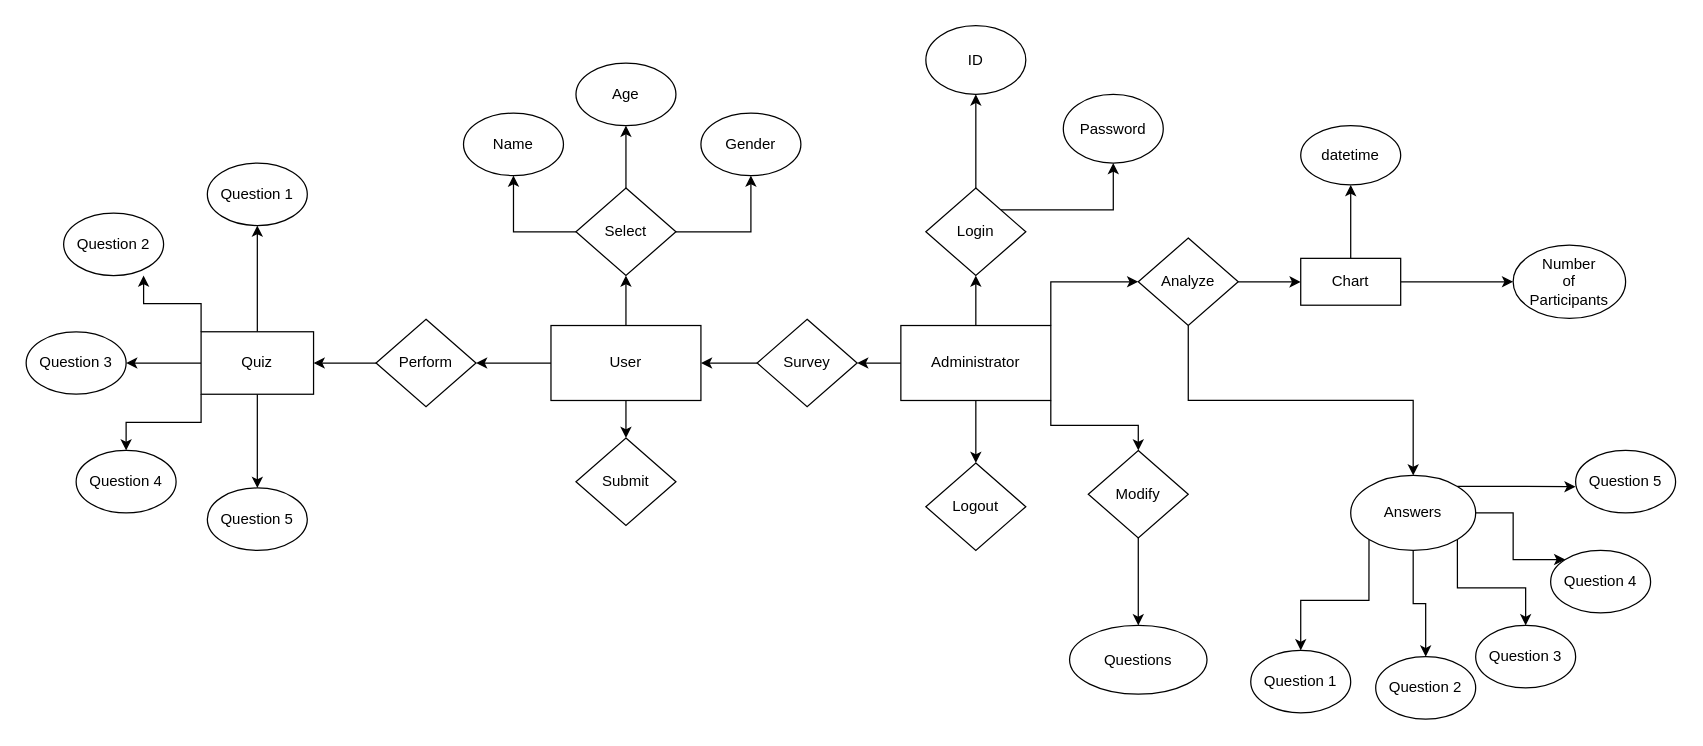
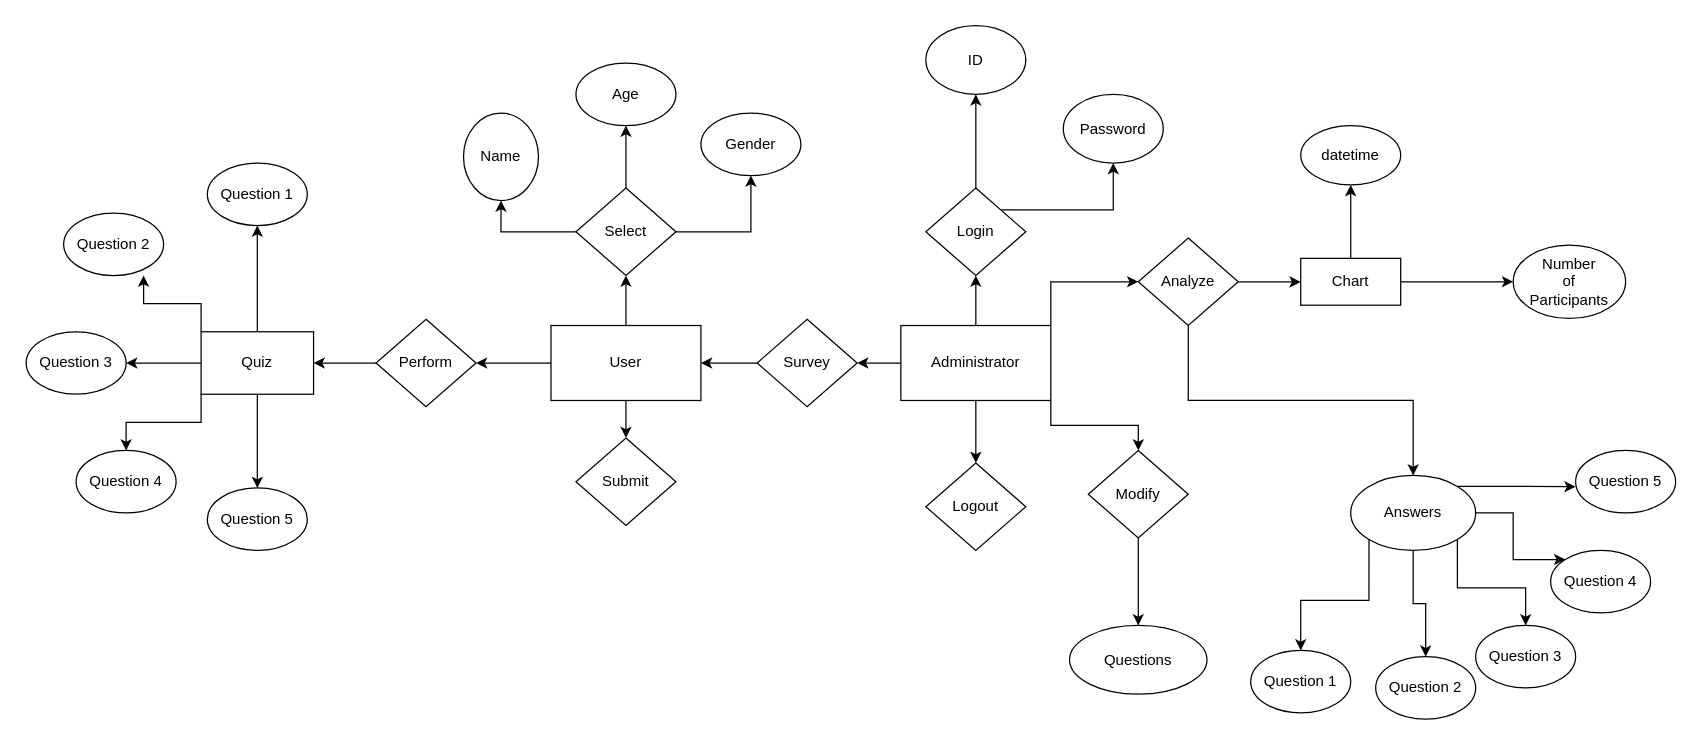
node "Name": size 100x63 -> 75x88
